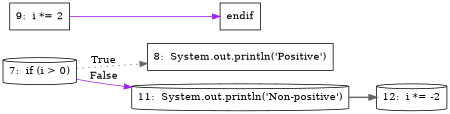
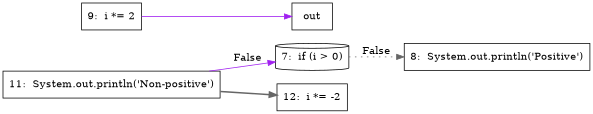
node "endif": label "endif" -> "out"
edge "7:  if (i > 0)" -> "8:  System.out.println('Positive')": label "True" -> "False"
edge "7:  if (i > 0)" -> "11:  System.out.println('Non-positive')": reversed
node "11:  System.out.println('Non-positive')": shape cylinder -> box
node "12:  i *= -2": shape cylinder -> box
